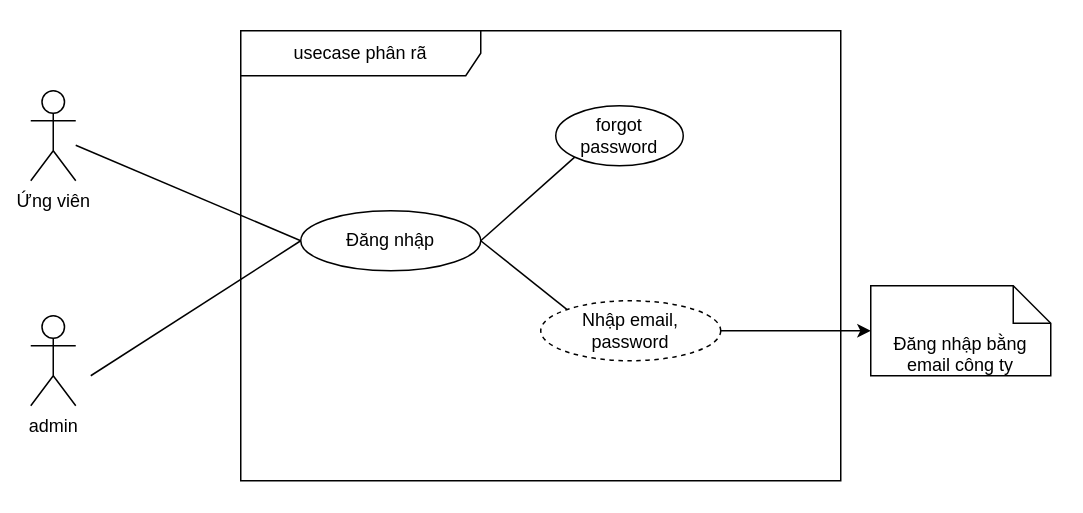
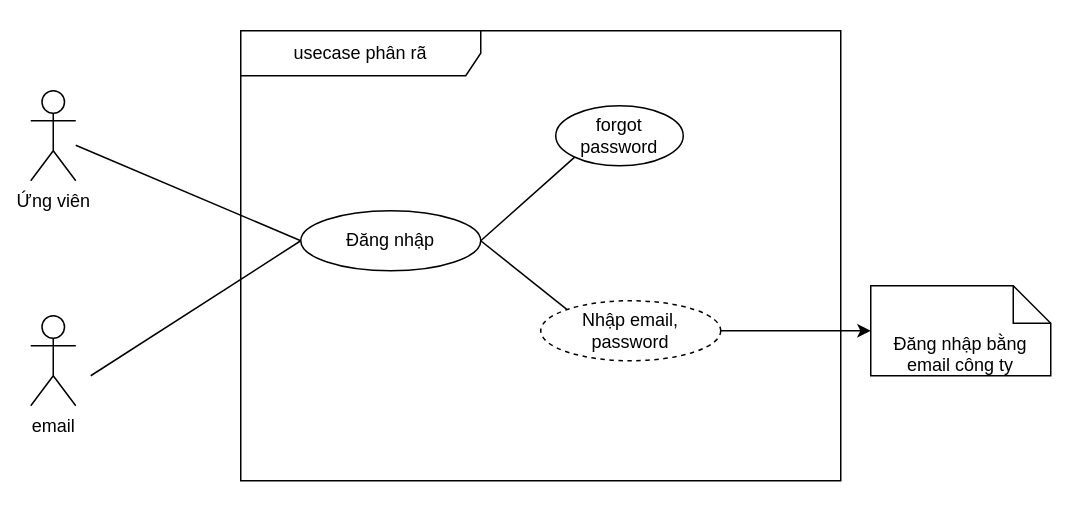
node "admin": label "admin" -> "email"
